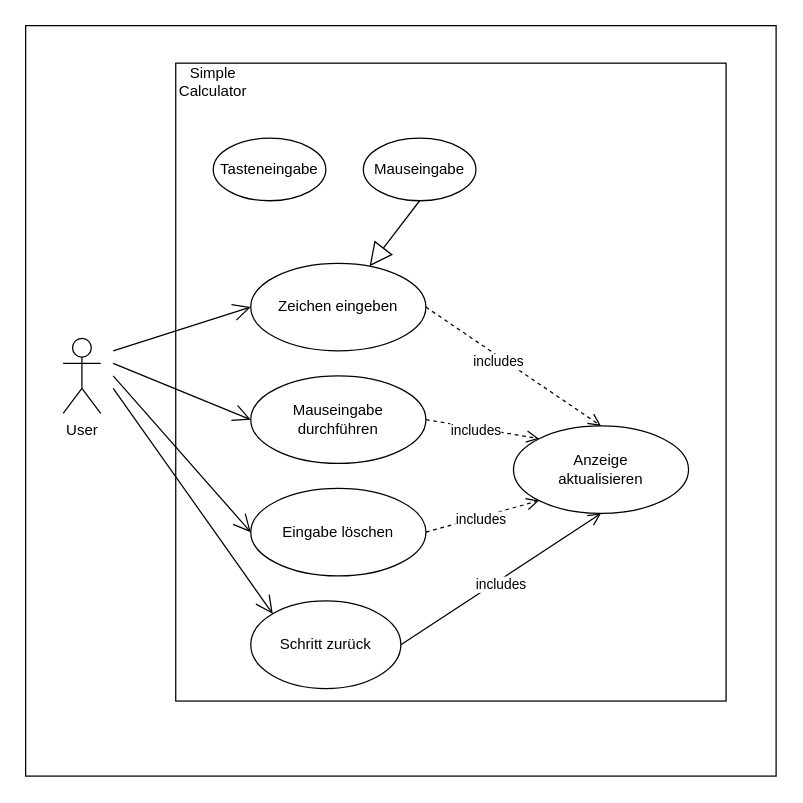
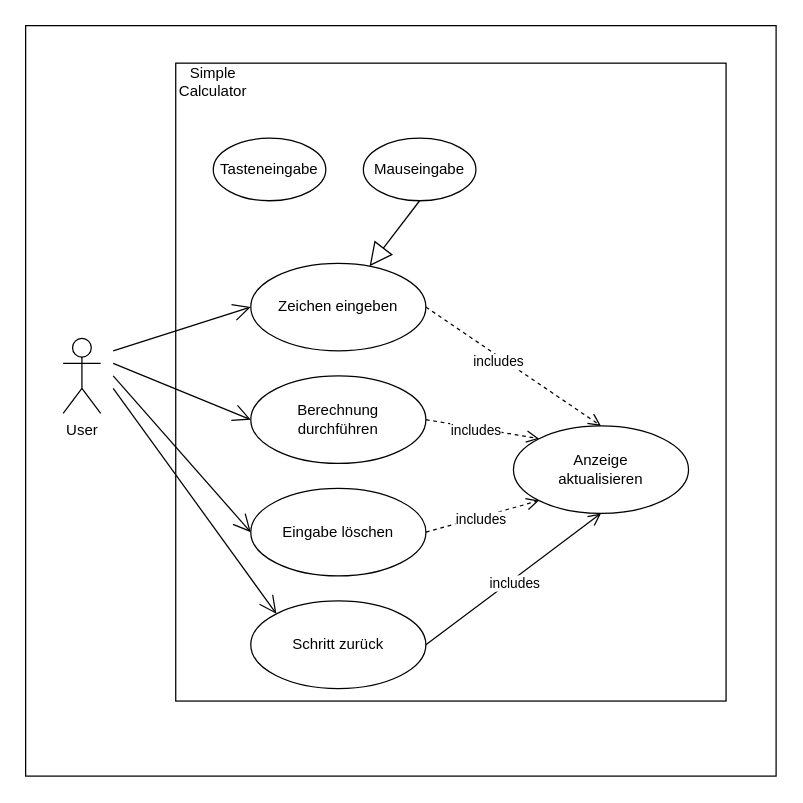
node "Mauseingabe durchführen": label "Mauseingabe durchführen" -> "Berechnung durchführen"
node "Schritt zurück": size 150x88 -> 175x88
